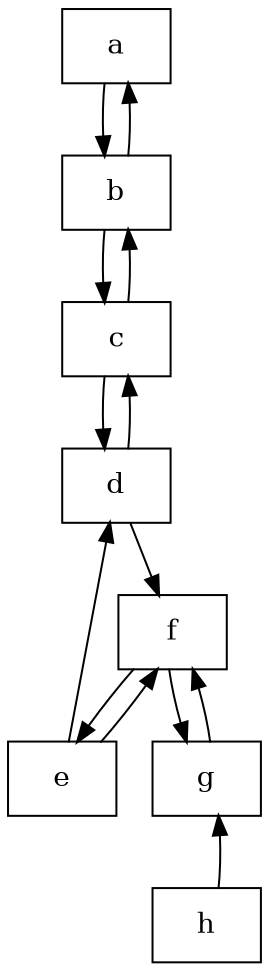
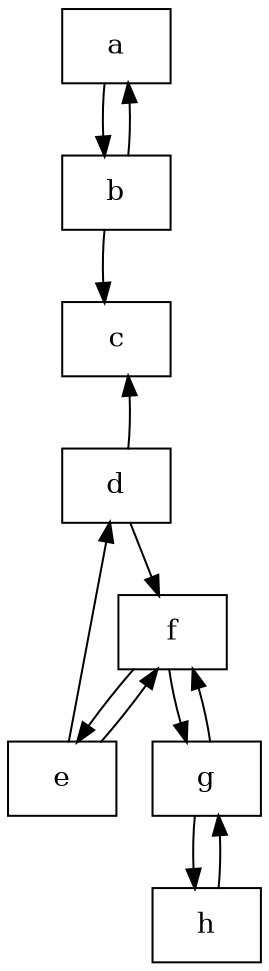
edge "c" -> "b": removed
edge "c" -> "d": removed
edge "g" -> "h": added
